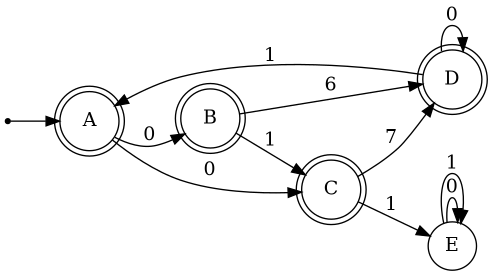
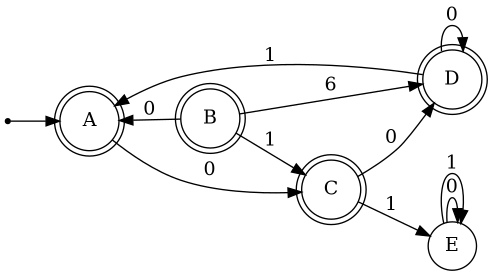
edge "C" -> "D": label "7" -> "0"
edge "A" -> "B": reversed
